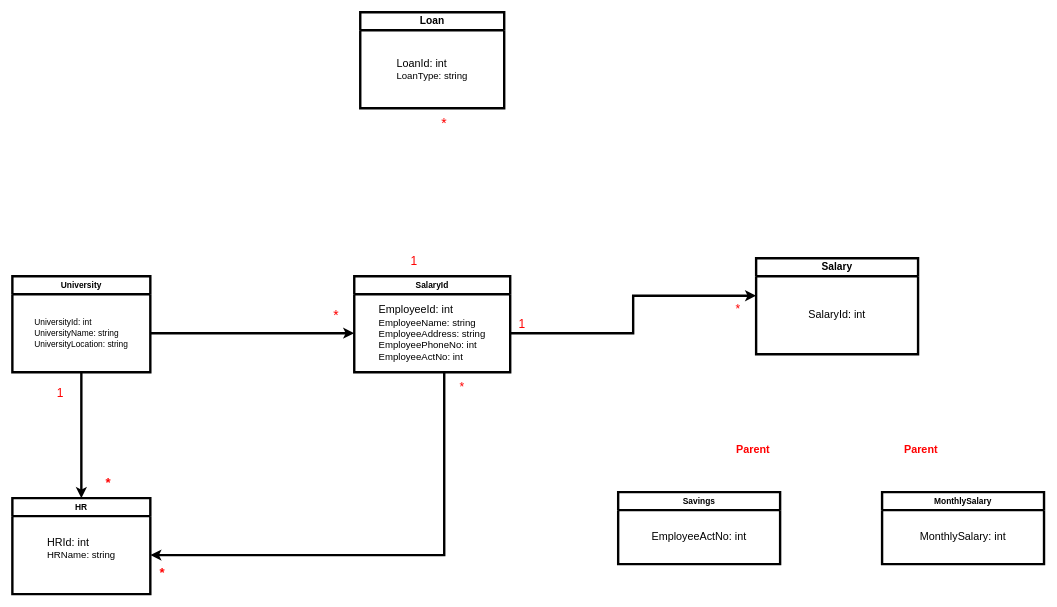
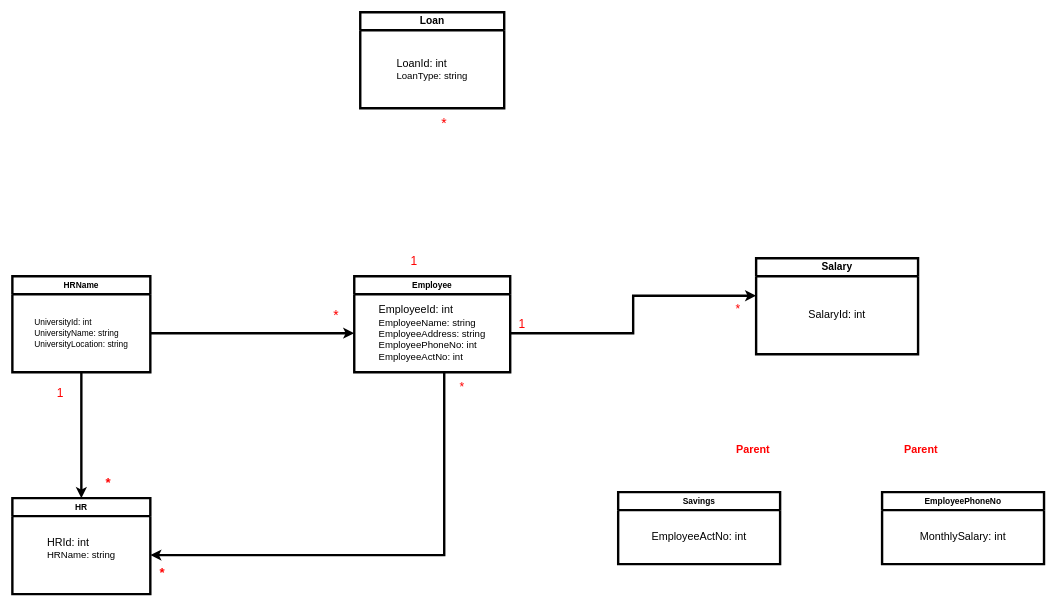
node "University": label "University" -> "HRName"
node "SalaryId": label "SalaryId" -> "Employee"
node "MonthlySalary": label "MonthlySalary" -> "EmployeePhoneNo"
